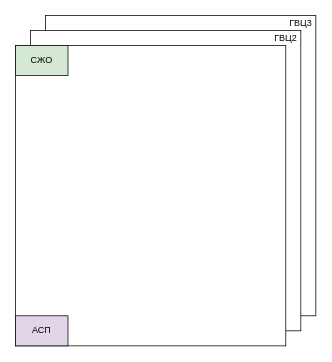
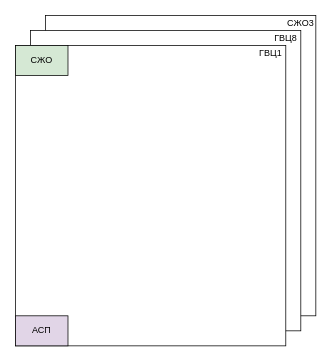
node "ГВЦ3": label "ГВЦ3" -> "СЖО3"
node "ГВЦ2": label "ГВЦ2" -> "ГВЦ8"
node "ГВЦ1": added
